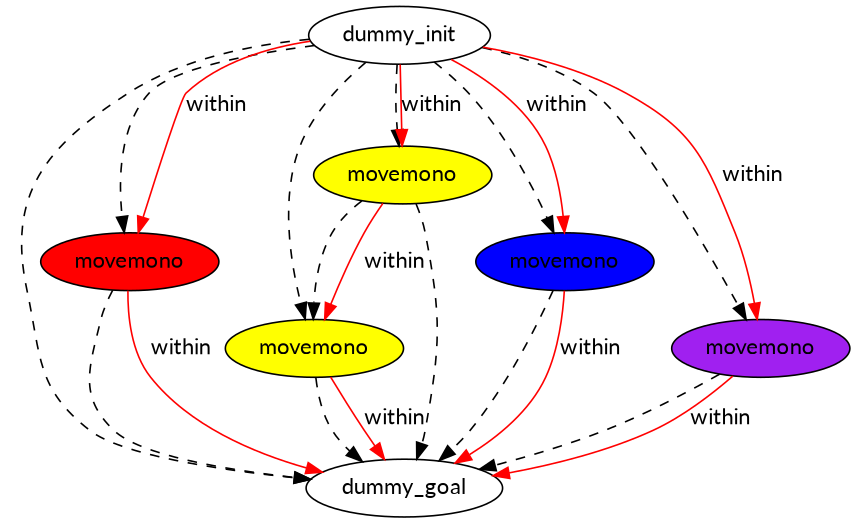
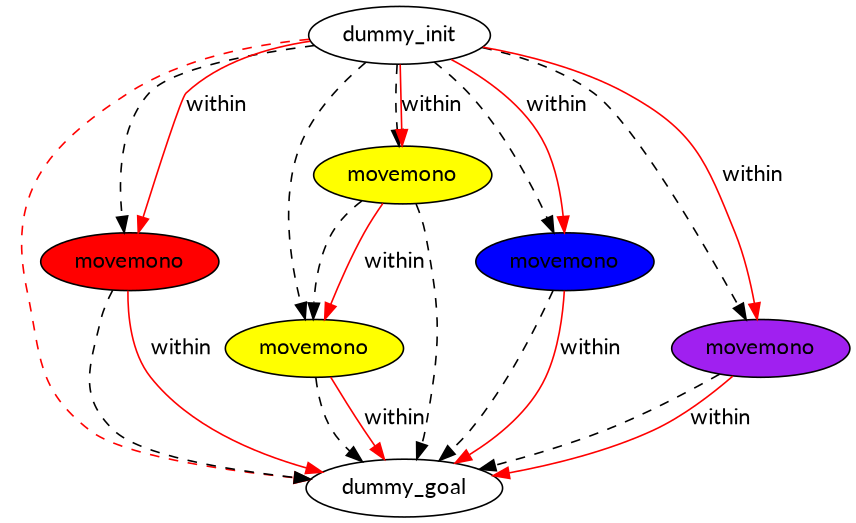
edge "dummy_init" -> "dummy_goal": color black -> red
